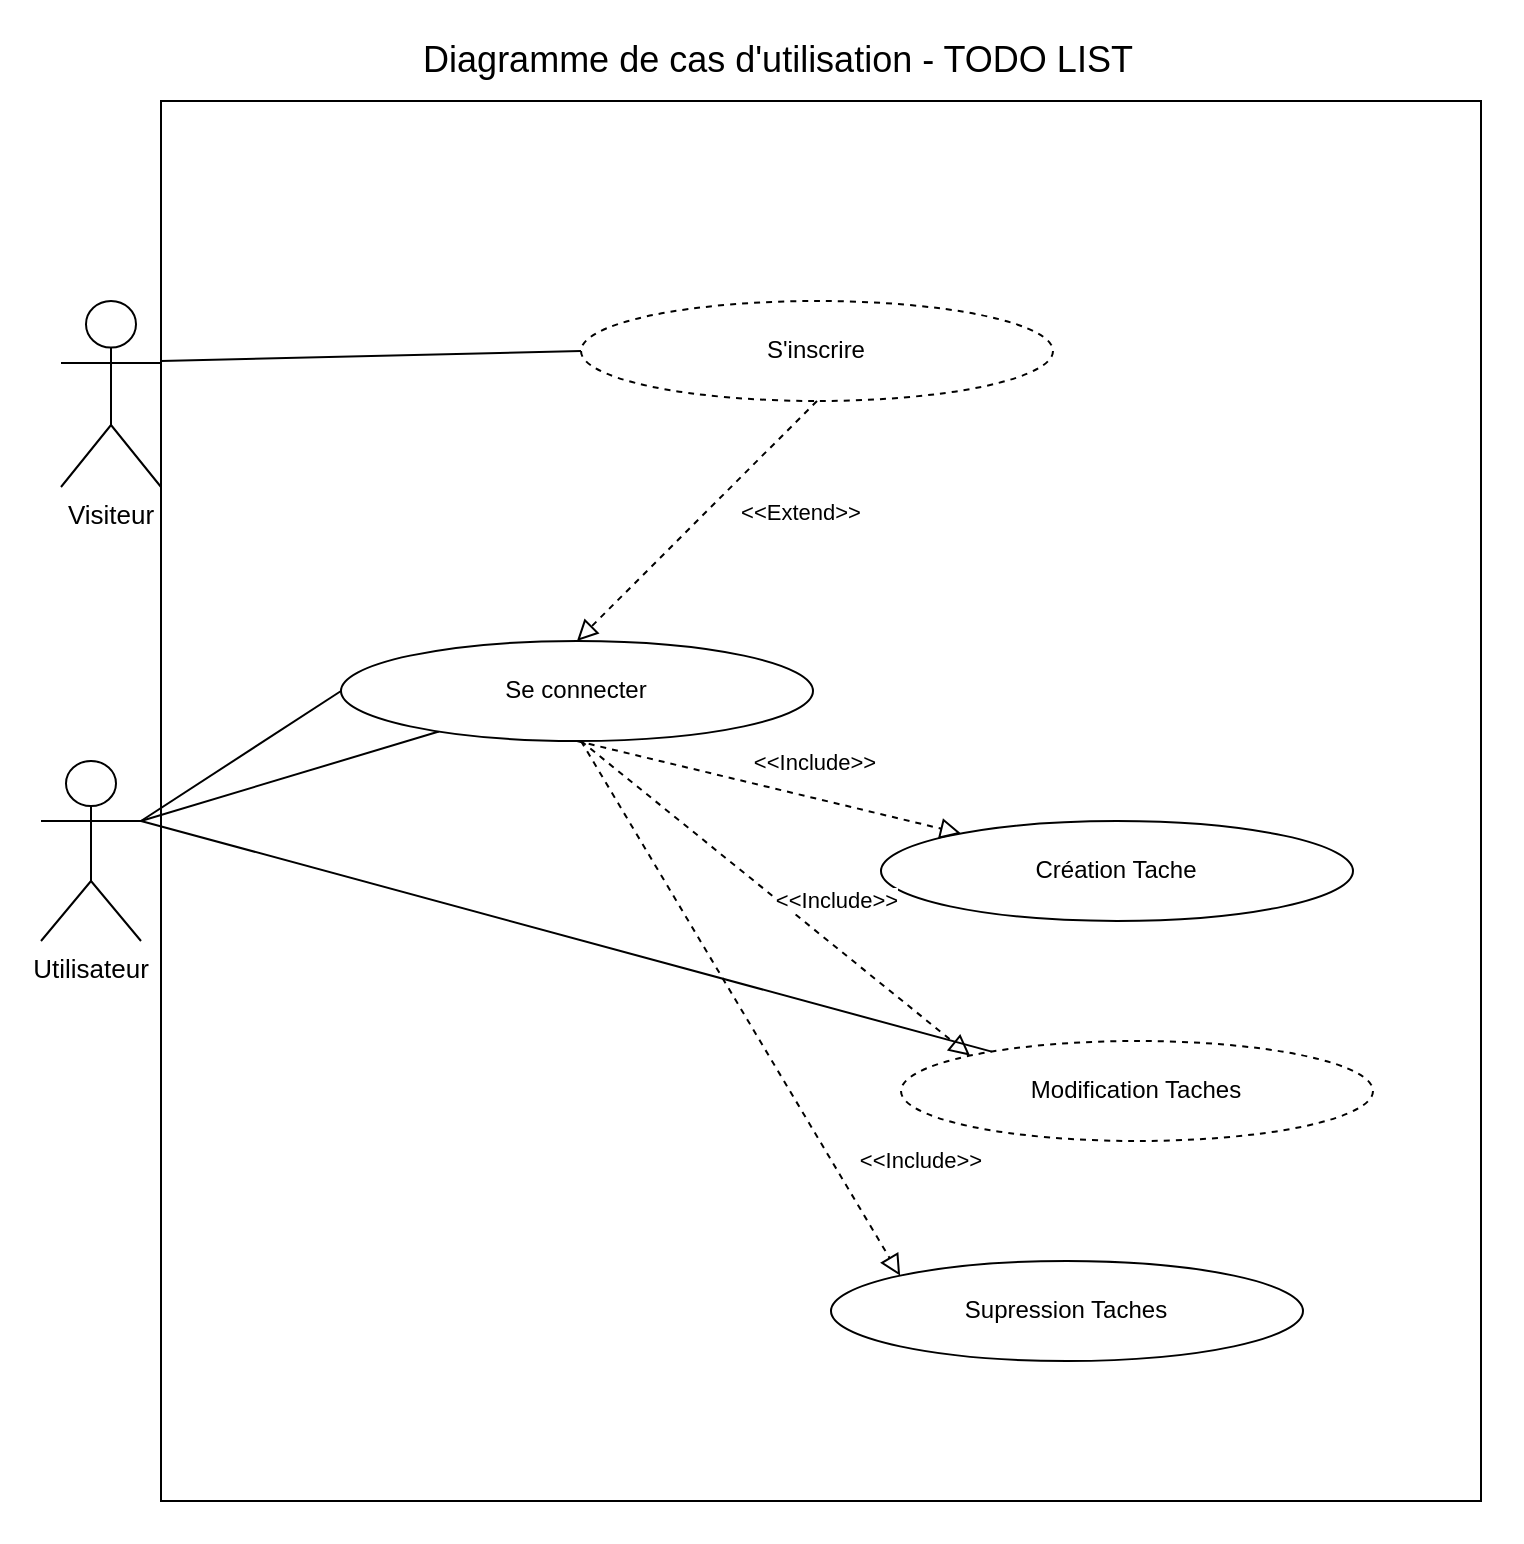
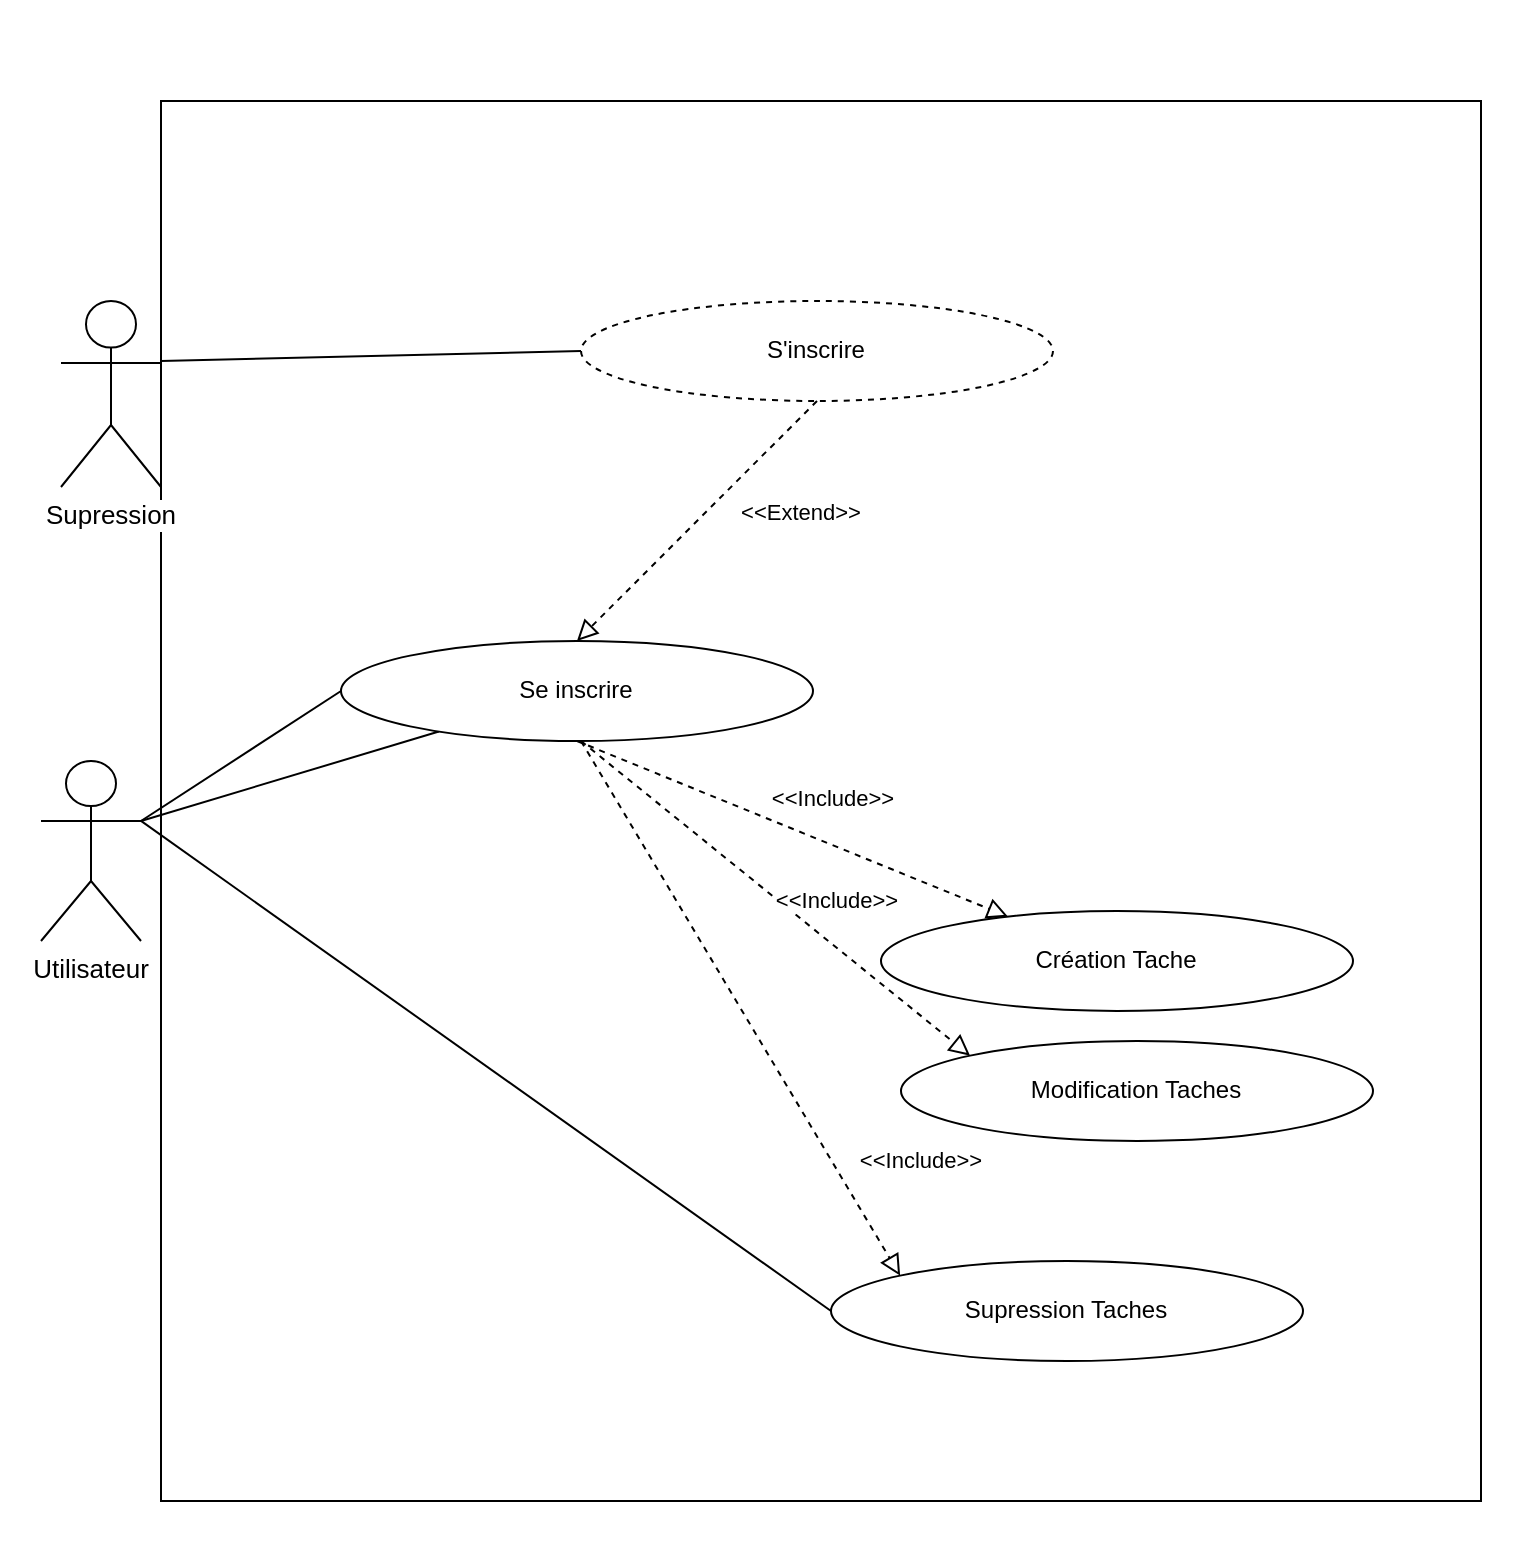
node "Diagramme de cas d'utilisation - TODO LIST": removed
node "Visiteur": label "Visiteur" -> "Supression"
node "Se connecter": label "Se connecter" -> "Se inscrire"
node "Création Tache": moved (1117, 871) -> (1117, 961)
edge "Utilisateur" -- "Modification Taches": now "Utilisateur" -- "Supression Taches"
node "Modification Taches": style dashed -> solid
